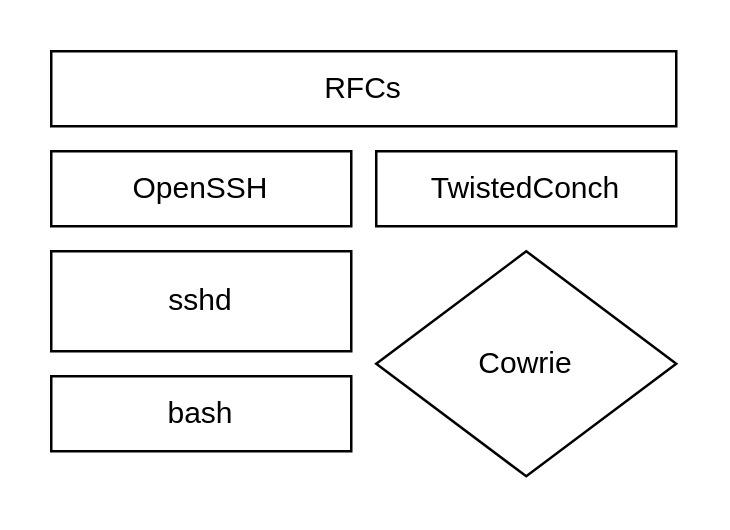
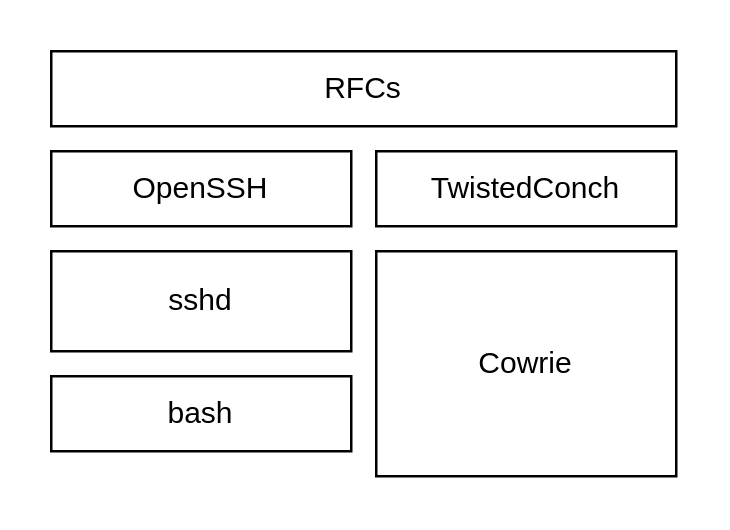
node "Cowrie": shape diamond -> rectangle
